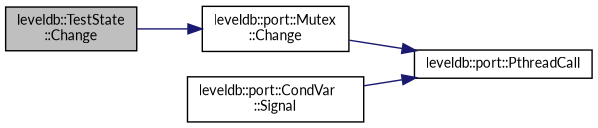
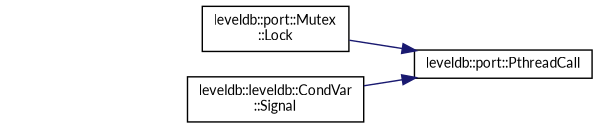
node "leveldb::TestState ::Change": removed
node "leveldb::port::Mutex ::Change": label "leveldb::port::Mutex ::Change" -> "leveldb::port::Mutex ::Lock"
node "leveldb::port::CondVar ::Signal": label "leveldb::port::CondVar ::Signal" -> "leveldb::leveldb::CondVar ::Signal"
